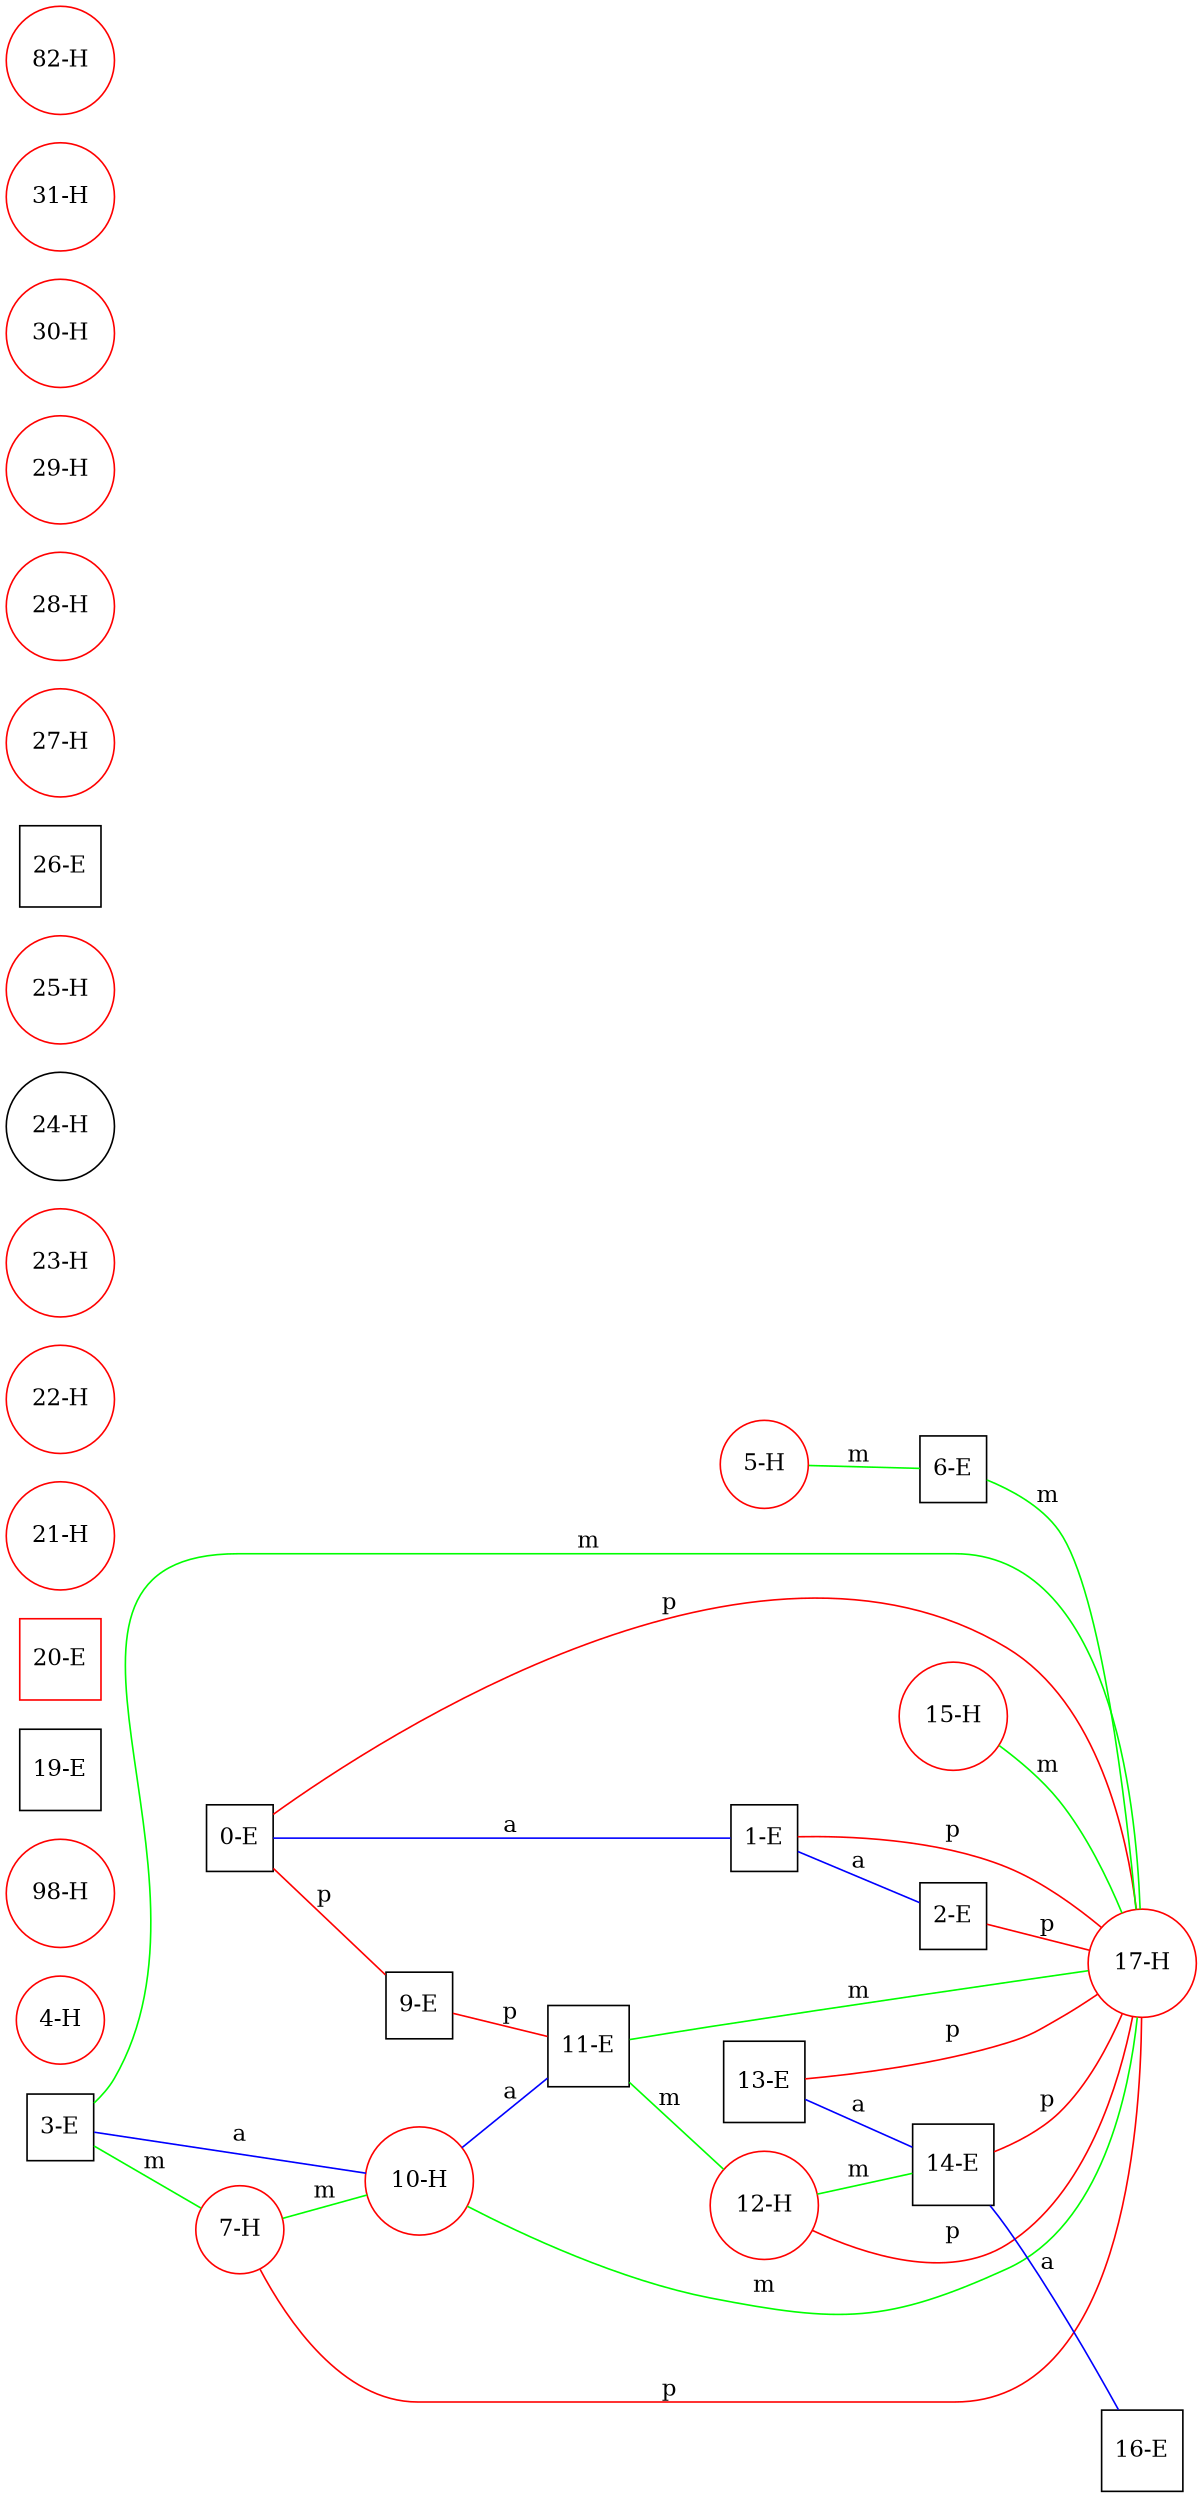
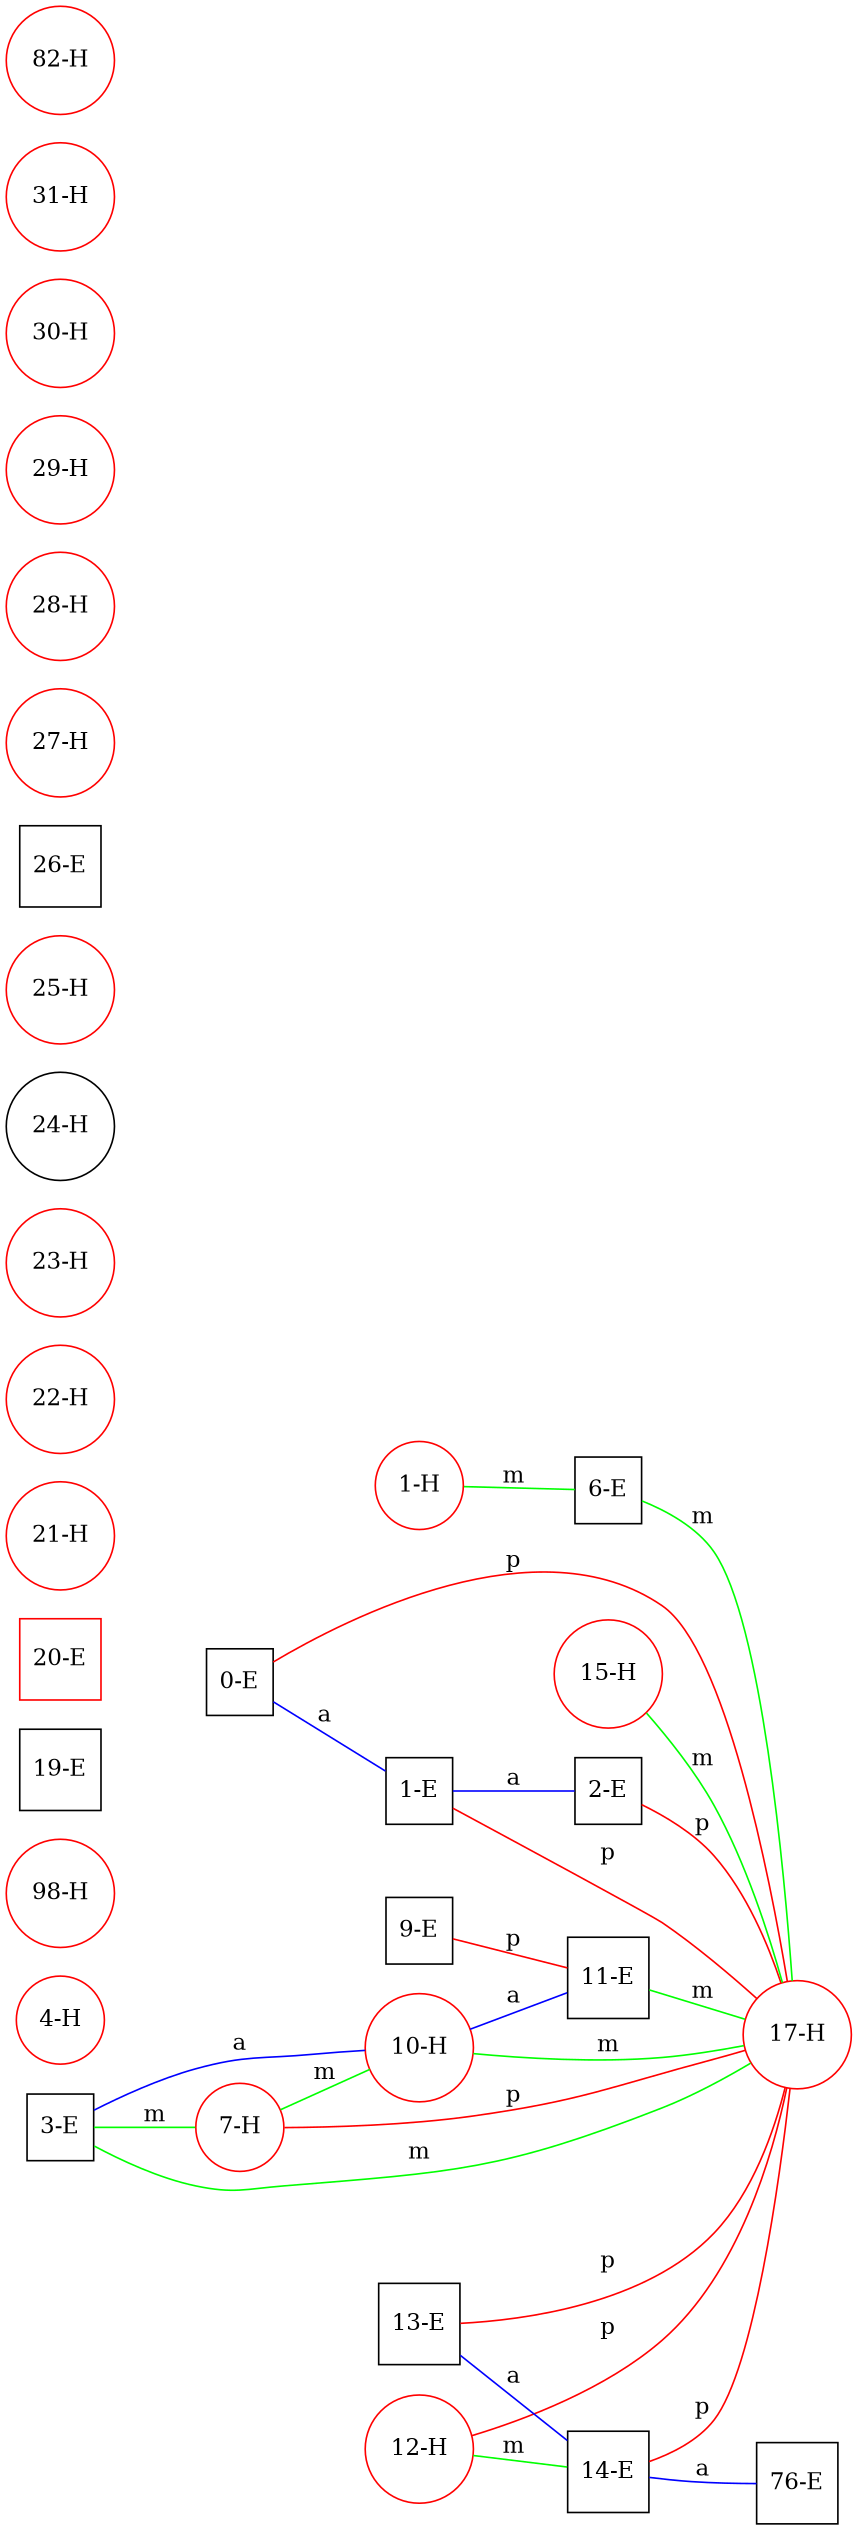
node "5-H": label "5-H" -> "1-H"
edge "0-E" -- "9-E": removed, label "p"
edge "11-E" -- "12-H": removed, label "m"
node "16-E": label "16-E" -> "76-E"
